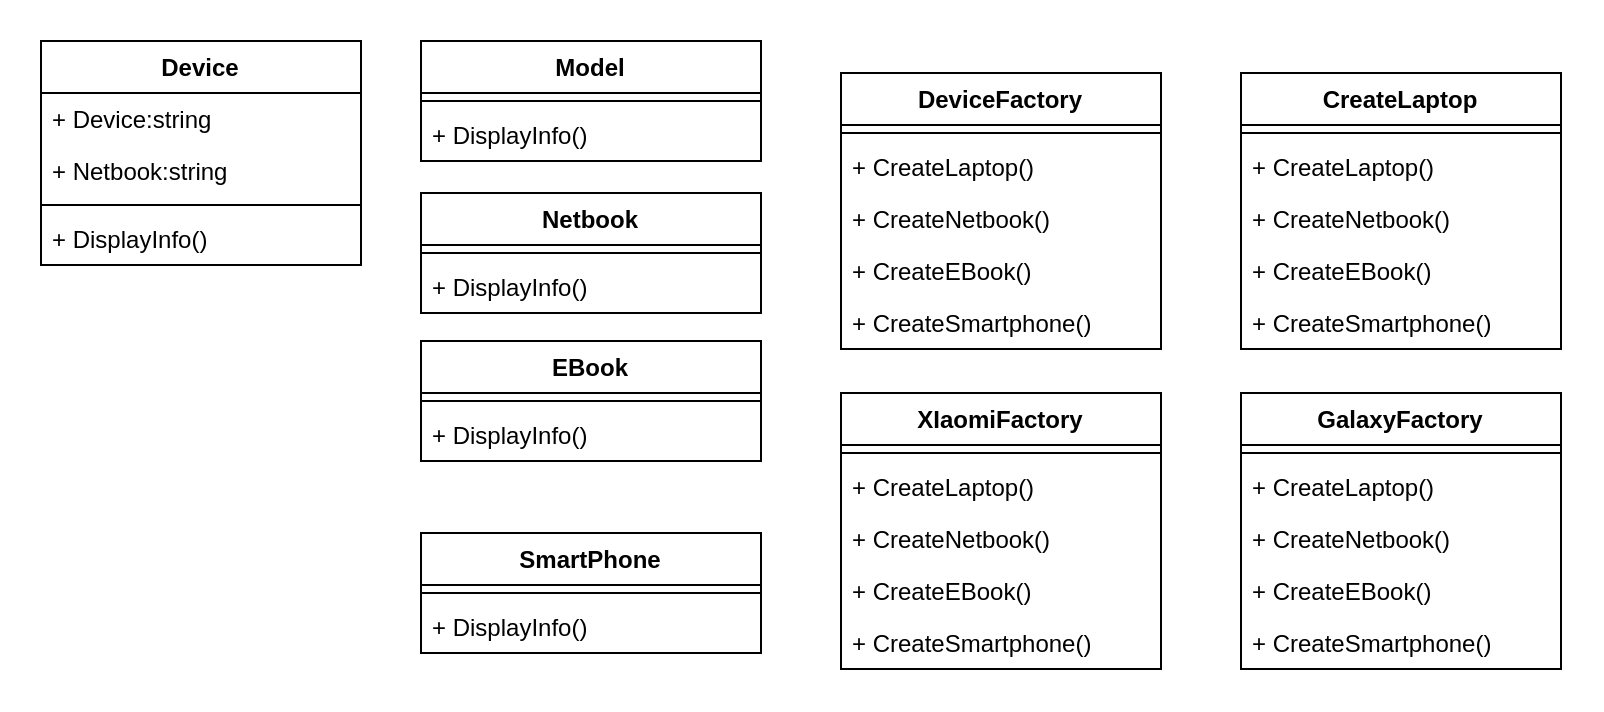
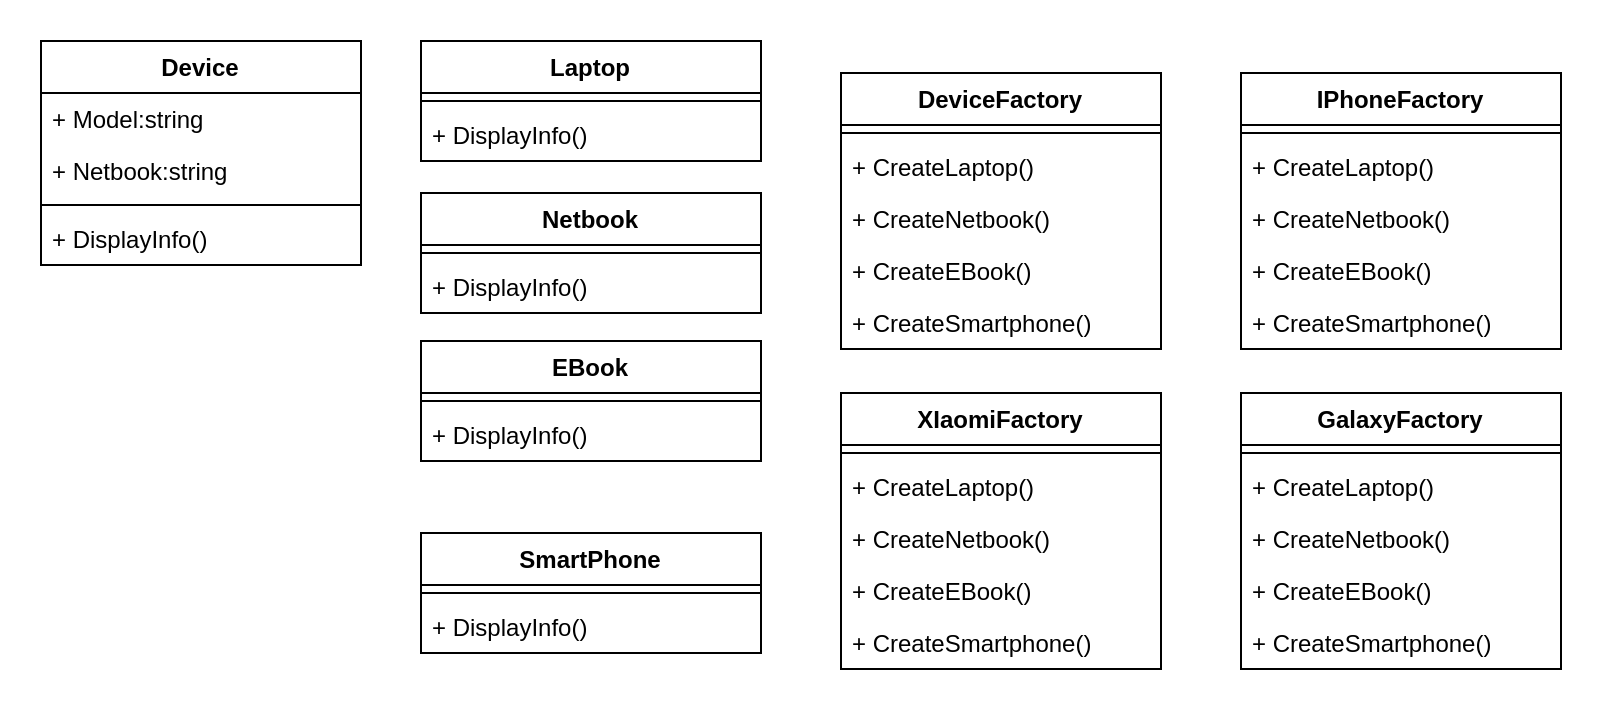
node "Model": label "Model" -> "Laptop"
node "CreateLaptop": label "CreateLaptop" -> "IPhoneFactory"
node "+ Device:string": label "+ Device:string" -> "+ Model:string"
